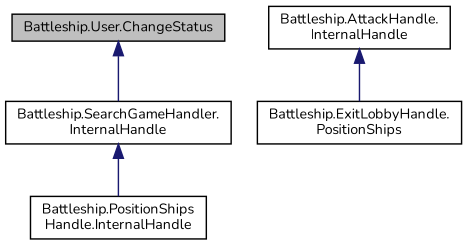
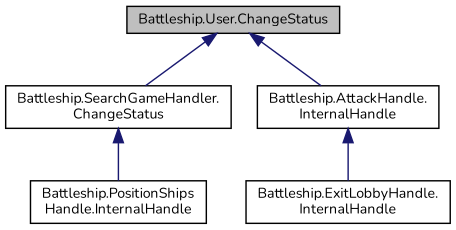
edge "Battleship.AttackHandle. InternalHandle" -> "Battleship.User.ChangeStatus": added
node "Battleship.SearchGameHandler. InternalHandle": label "Battleship.SearchGameHandler. InternalHandle" -> "Battleship.SearchGameHandler. ChangeStatus"
node "Battleship.ExitLobbyHandle. PositionShips": label "Battleship.ExitLobbyHandle. PositionShips" -> "Battleship.ExitLobbyHandle. InternalHandle"
